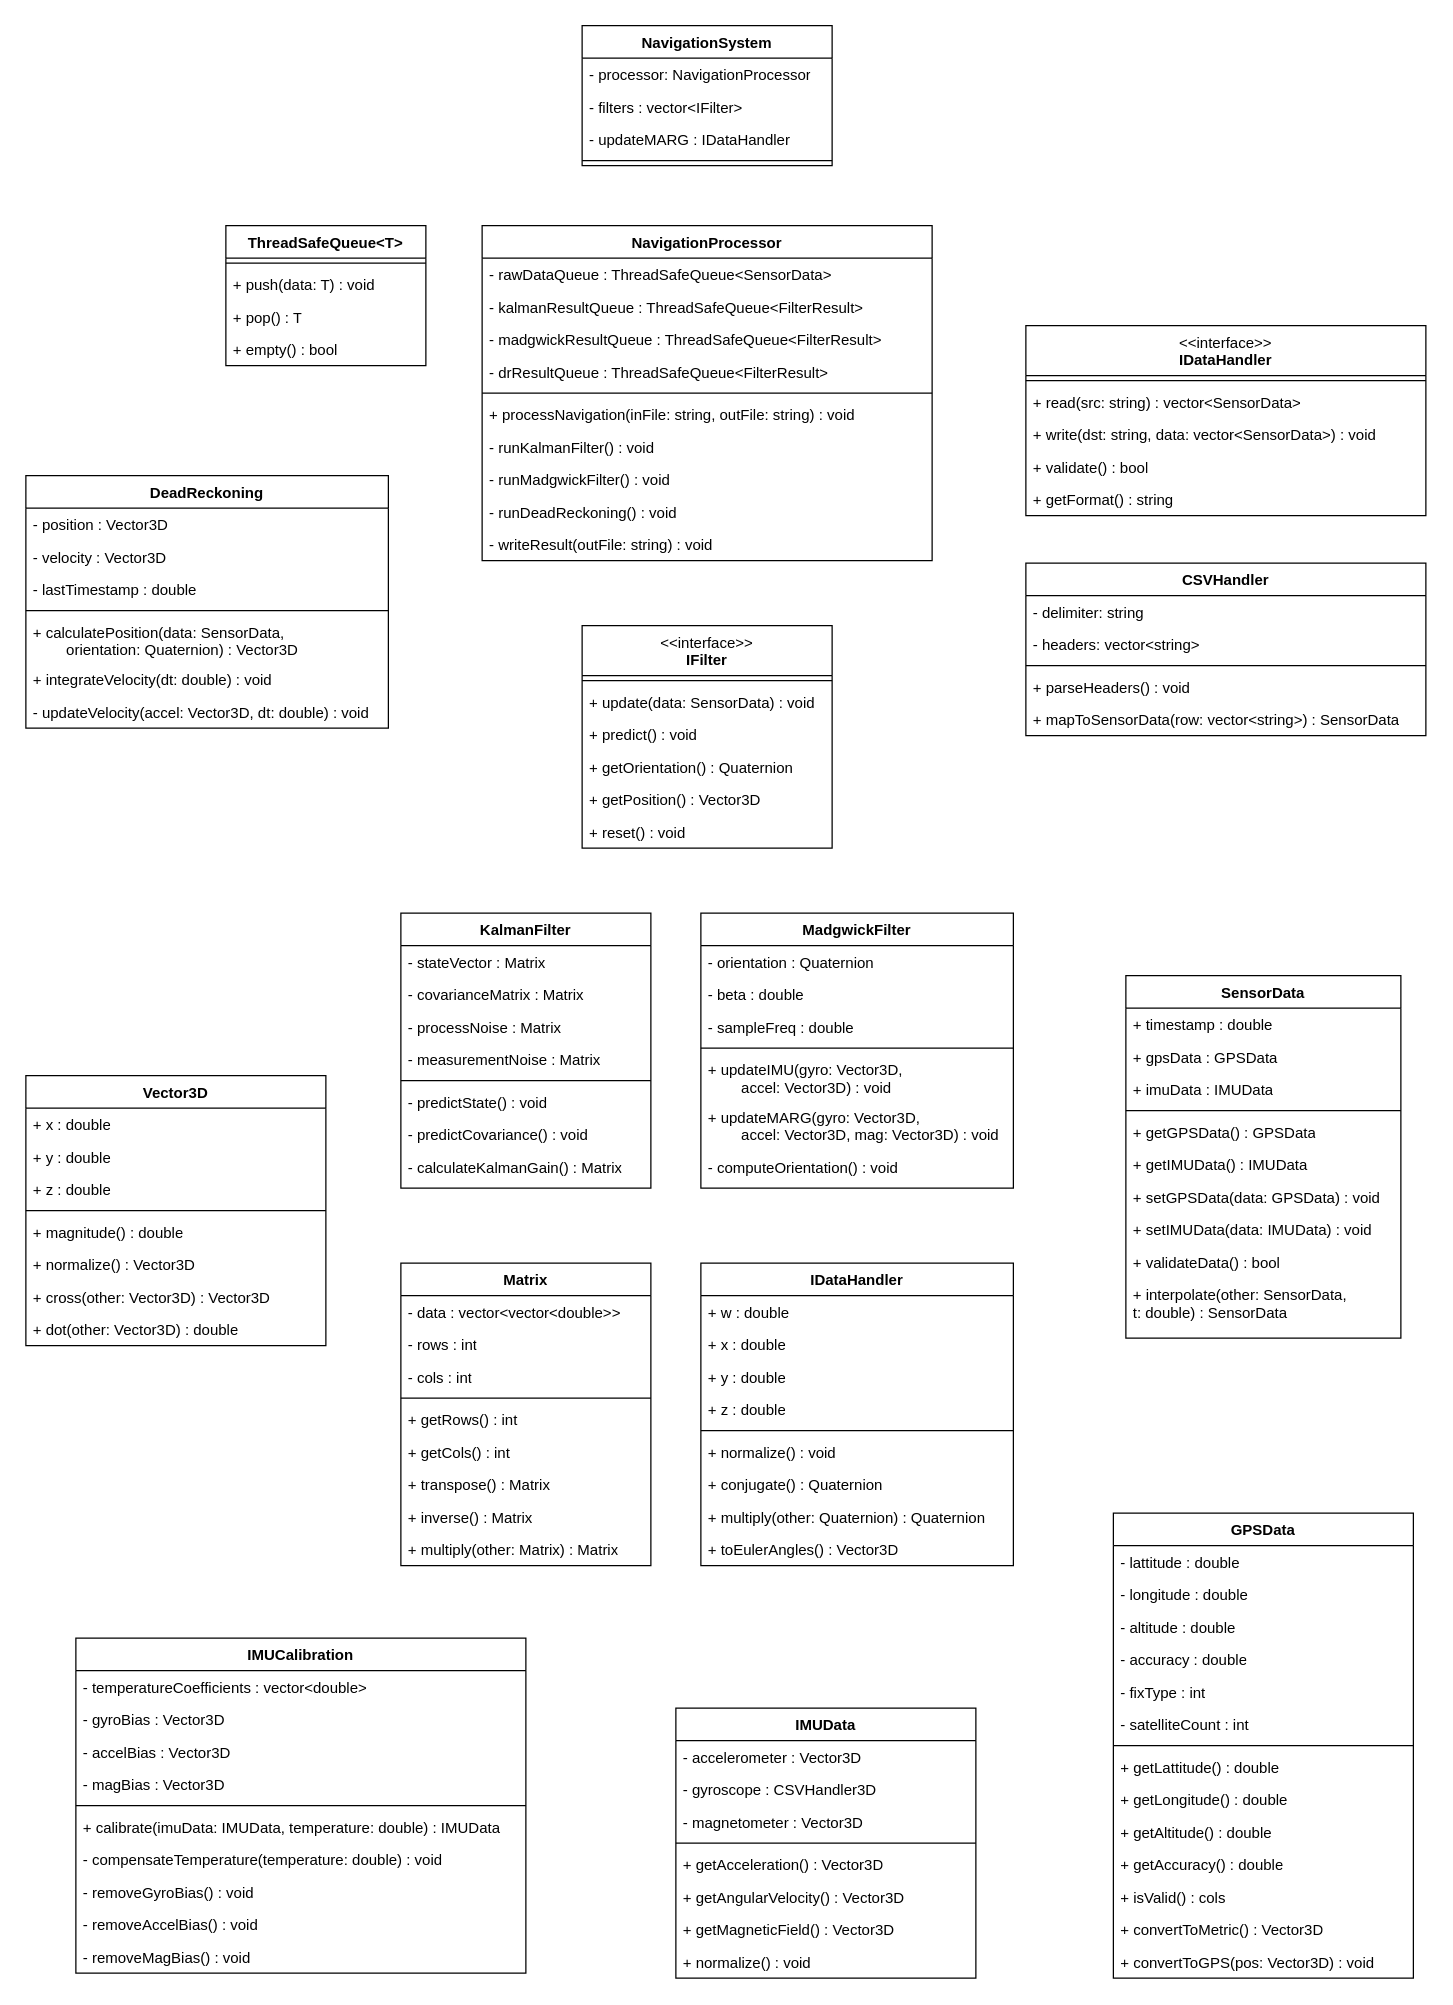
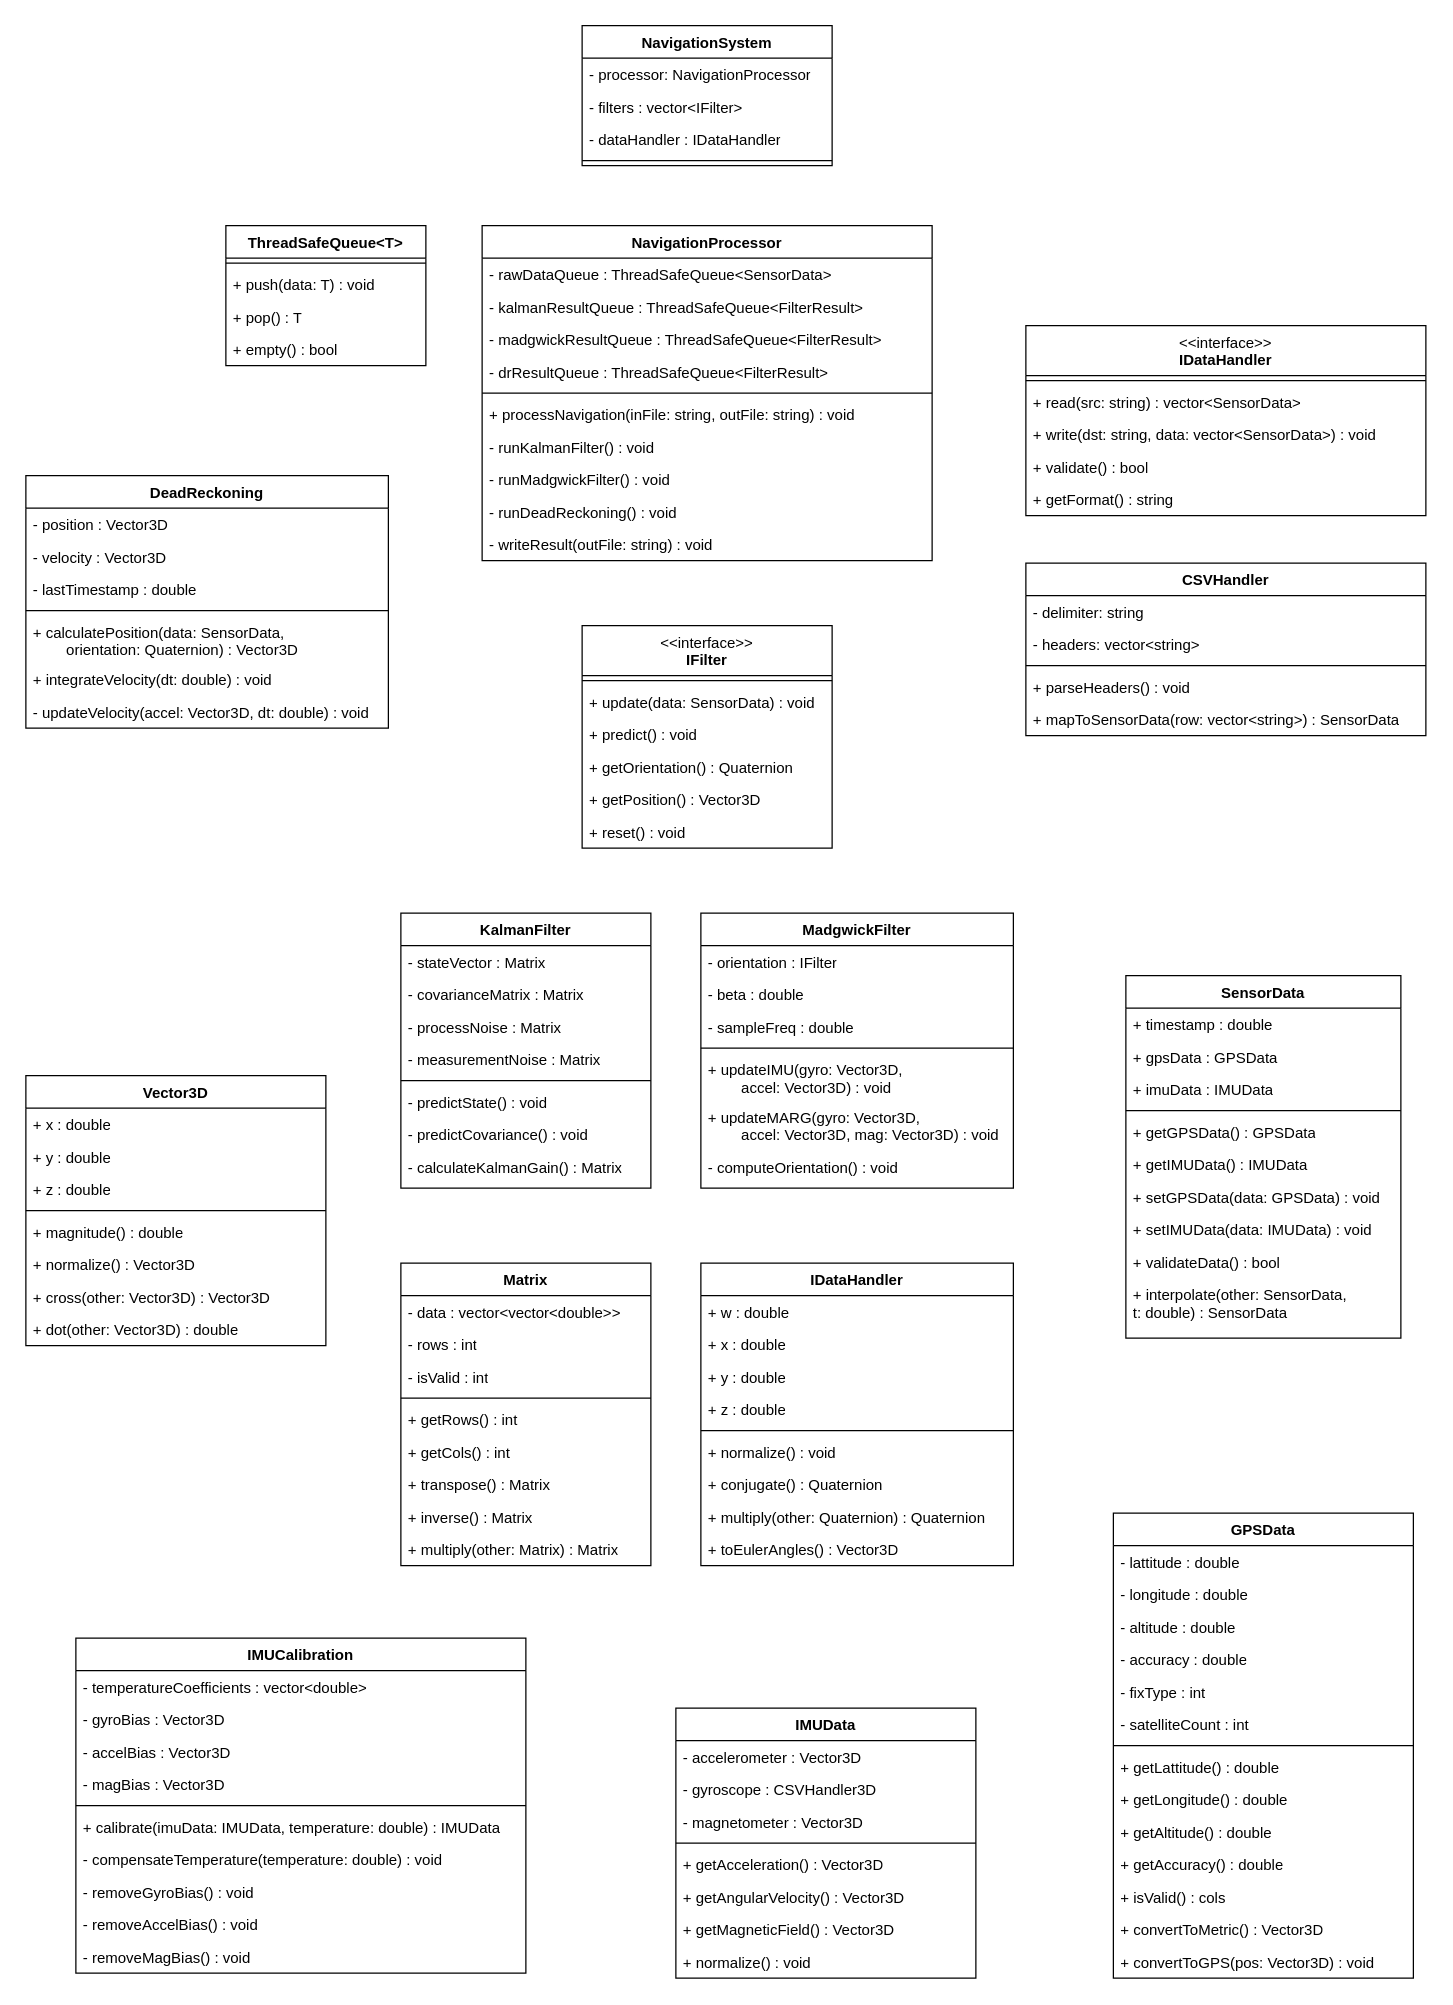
node "- updateMARG : IDataHandler": label "- updateMARG : IDataHandler" -> "- dataHandler : IDataHandler"
node "- orientation : Quaternion": label "- orientation : Quaternion" -> "- orientation : IFilter"
node "- cols : int": label "- cols : int" -> "- isValid : int"
